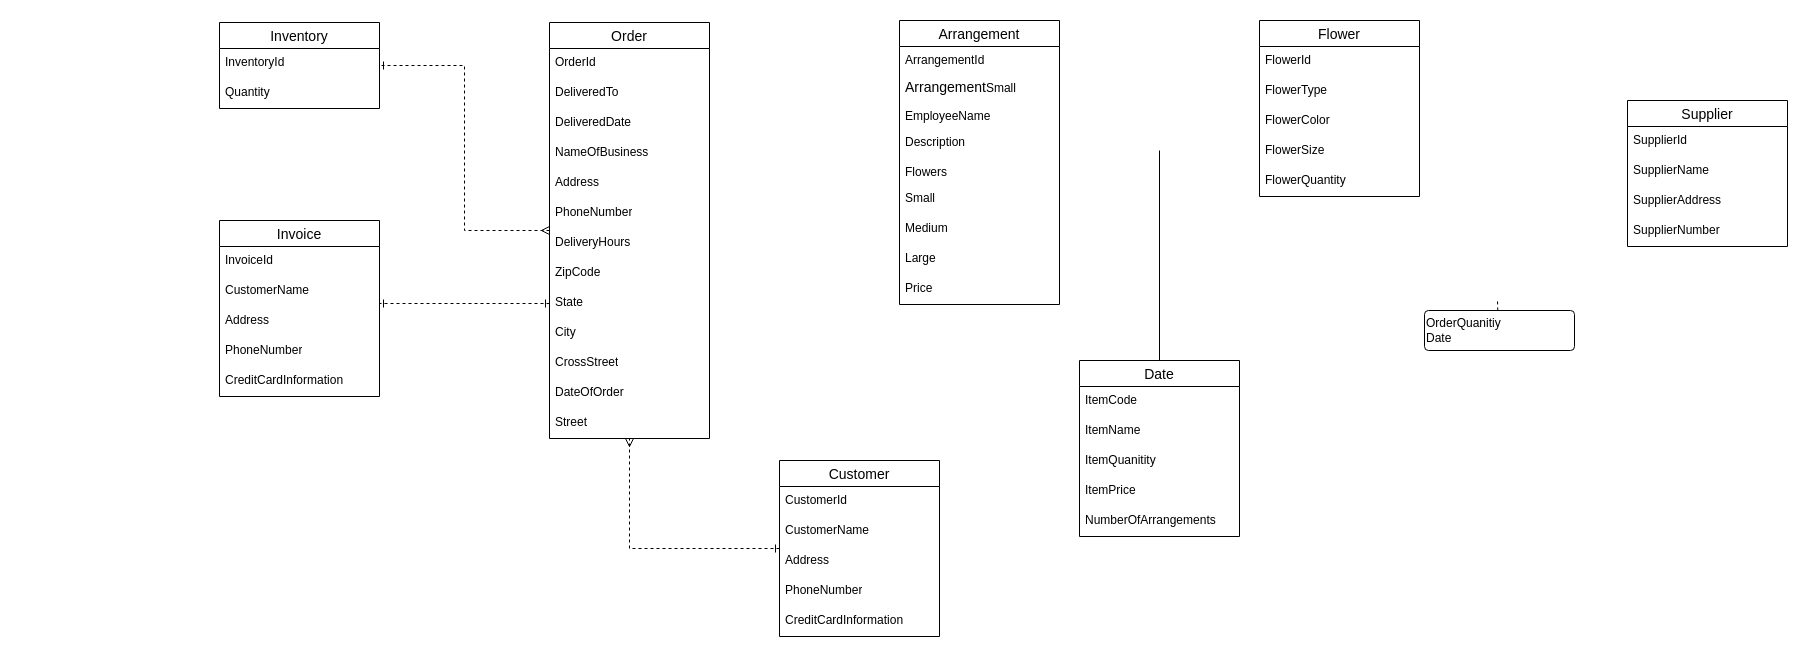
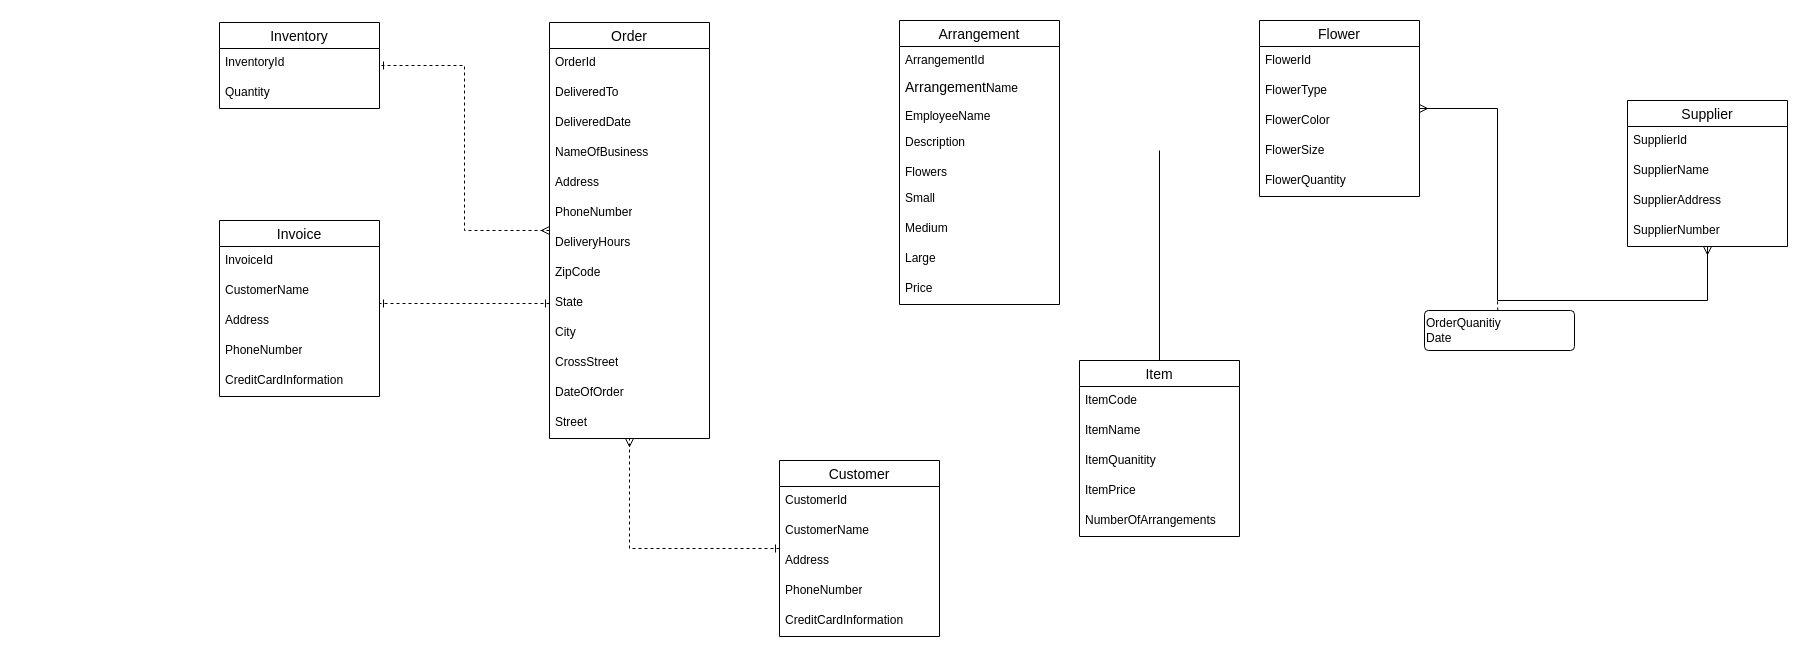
node "ArrangementSmall": label "ArrangementSmall" -> "ArrangementName"
edge "Flower" -- "Supplier": added
node "Date": label "Date" -> "Item"
